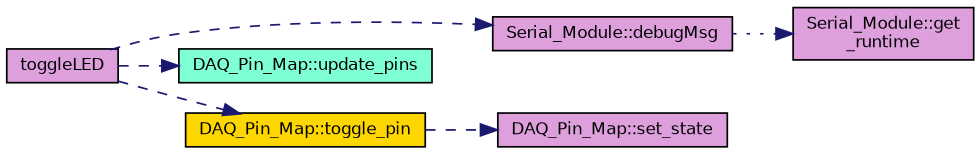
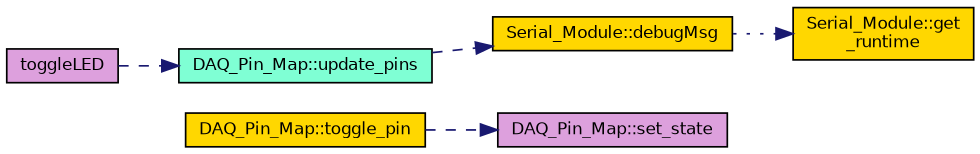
edge "toggleLED" -> "Serial_Module::debugMsg": now "DAQ_Pin_Map::update_pins" -> "Serial_Module::debugMsg"
node "Serial_Module::debugMsg": fillcolor plum -> gold
node "Serial_Module::get _runtime": fillcolor plum -> gold
edge "toggleLED" -> "DAQ_Pin_Map::toggle_pin": removed
